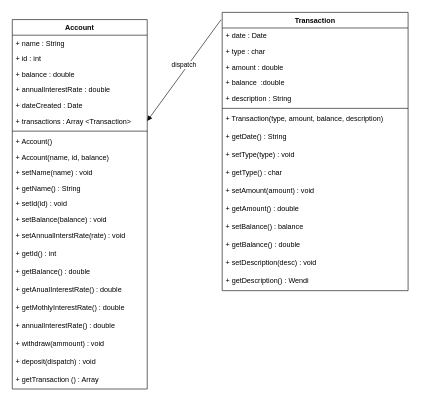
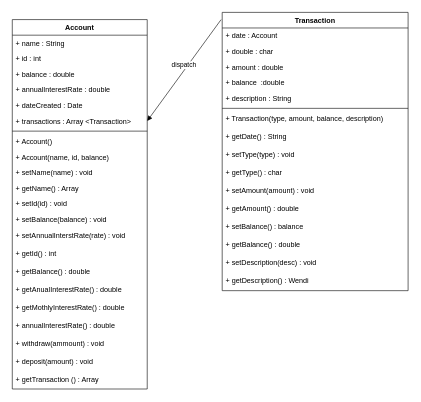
node "+ date : Date": label "+ date : Date" -> "+ date : Account"
node "+ type : char": label "+ type : char" -> "+ double : char"
node "+ getName() : String": label "+ getName() : String" -> "+ getName() : Array"
node "+ deposit(dispatch) : void": label "+ deposit(dispatch) : void" -> "+ deposit(amount) : void"
